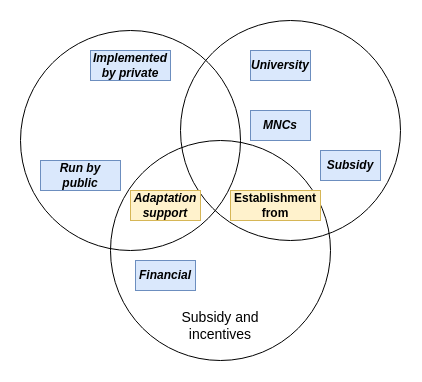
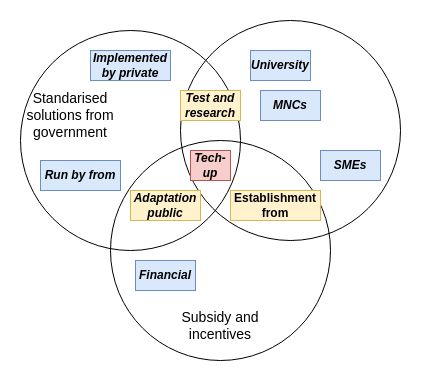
node "Test and research": added
node "Standarised solutions from government": added
node "MNCs": moved (281, 126) -> (291, 106)
node "Tech- up": added
node "Subsidy": label "Subsidy" -> "SMEs"
node "Run by public": label "Run by public" -> "Run by from"
node "Adaptation support": label "Adaptation support" -> "Adaptation public"
